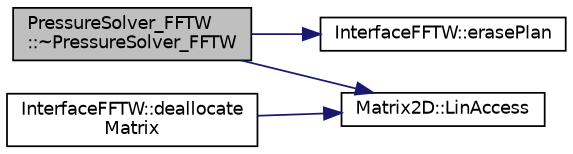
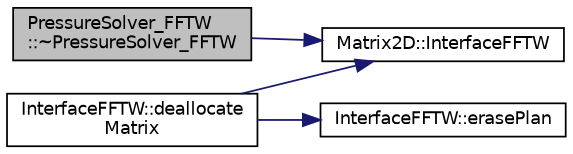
edge "PressureSolver_FFTW ::~PressureSolver_FFTW" -> "InterfaceFFTW::erasePlan": now "InterfaceFFTW::deallocate Matrix" -> "InterfaceFFTW::erasePlan"
node "Matrix2D::LinAccess": label "Matrix2D::LinAccess" -> "Matrix2D::InterfaceFFTW"
